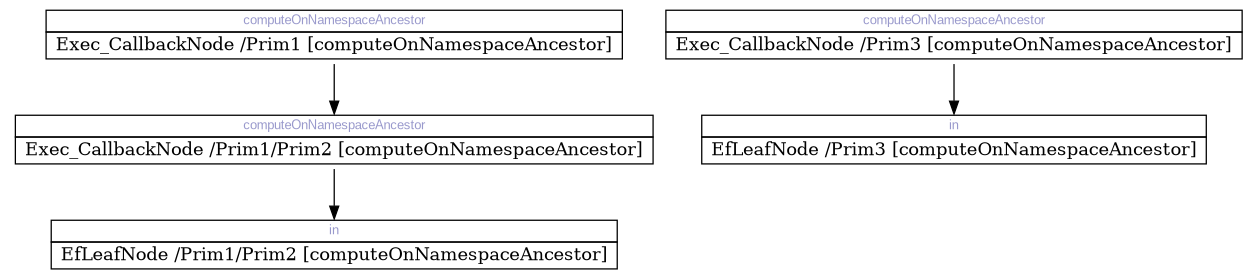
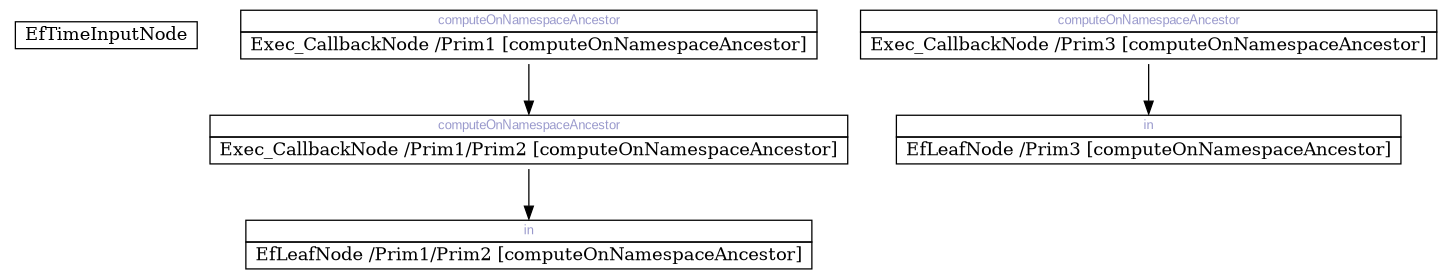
node "EfTimeInputNode": added
